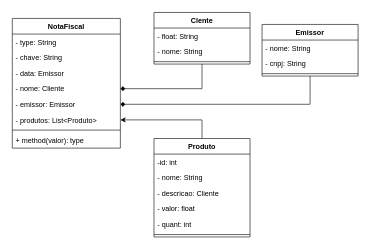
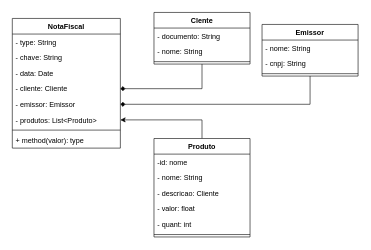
node "- float: String": label "- float: String" -> "- documento: String"
node "- data: Emissor": label "- data: Emissor" -> "- data: Date"
node "- nome: Cliente": label "- nome: Cliente" -> "- cliente: Cliente"
node "-id: int": label "-id: int" -> "-id: nome"
